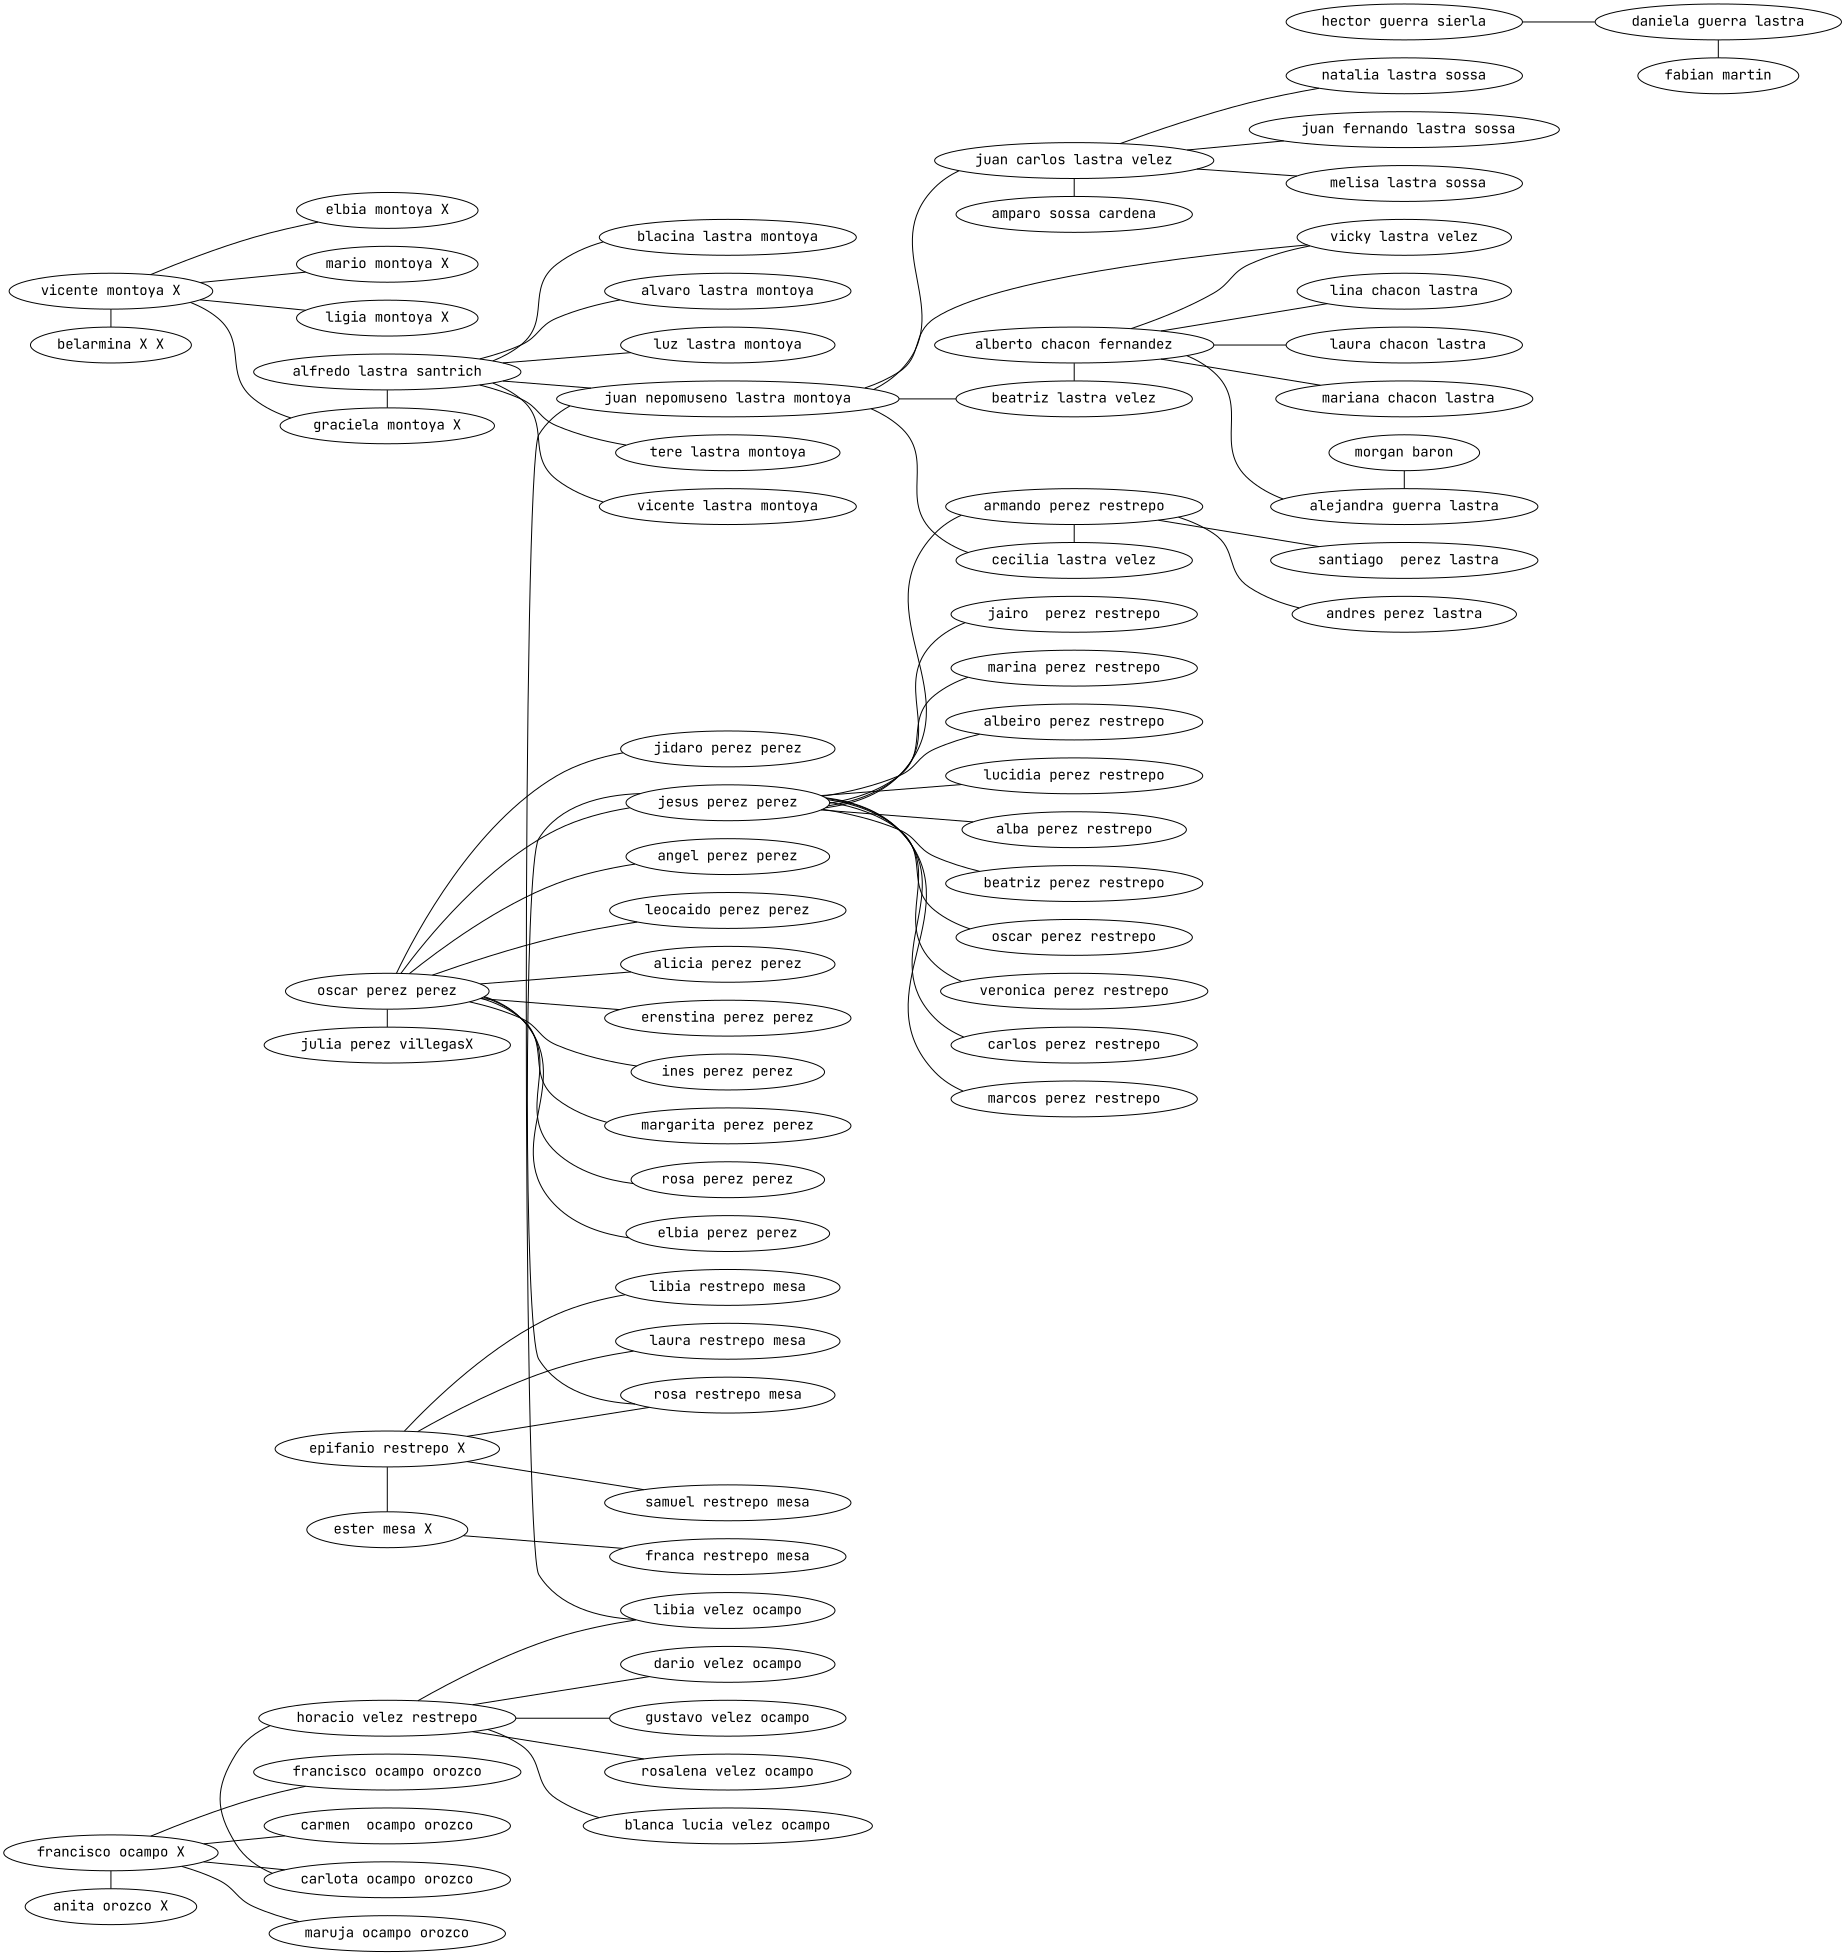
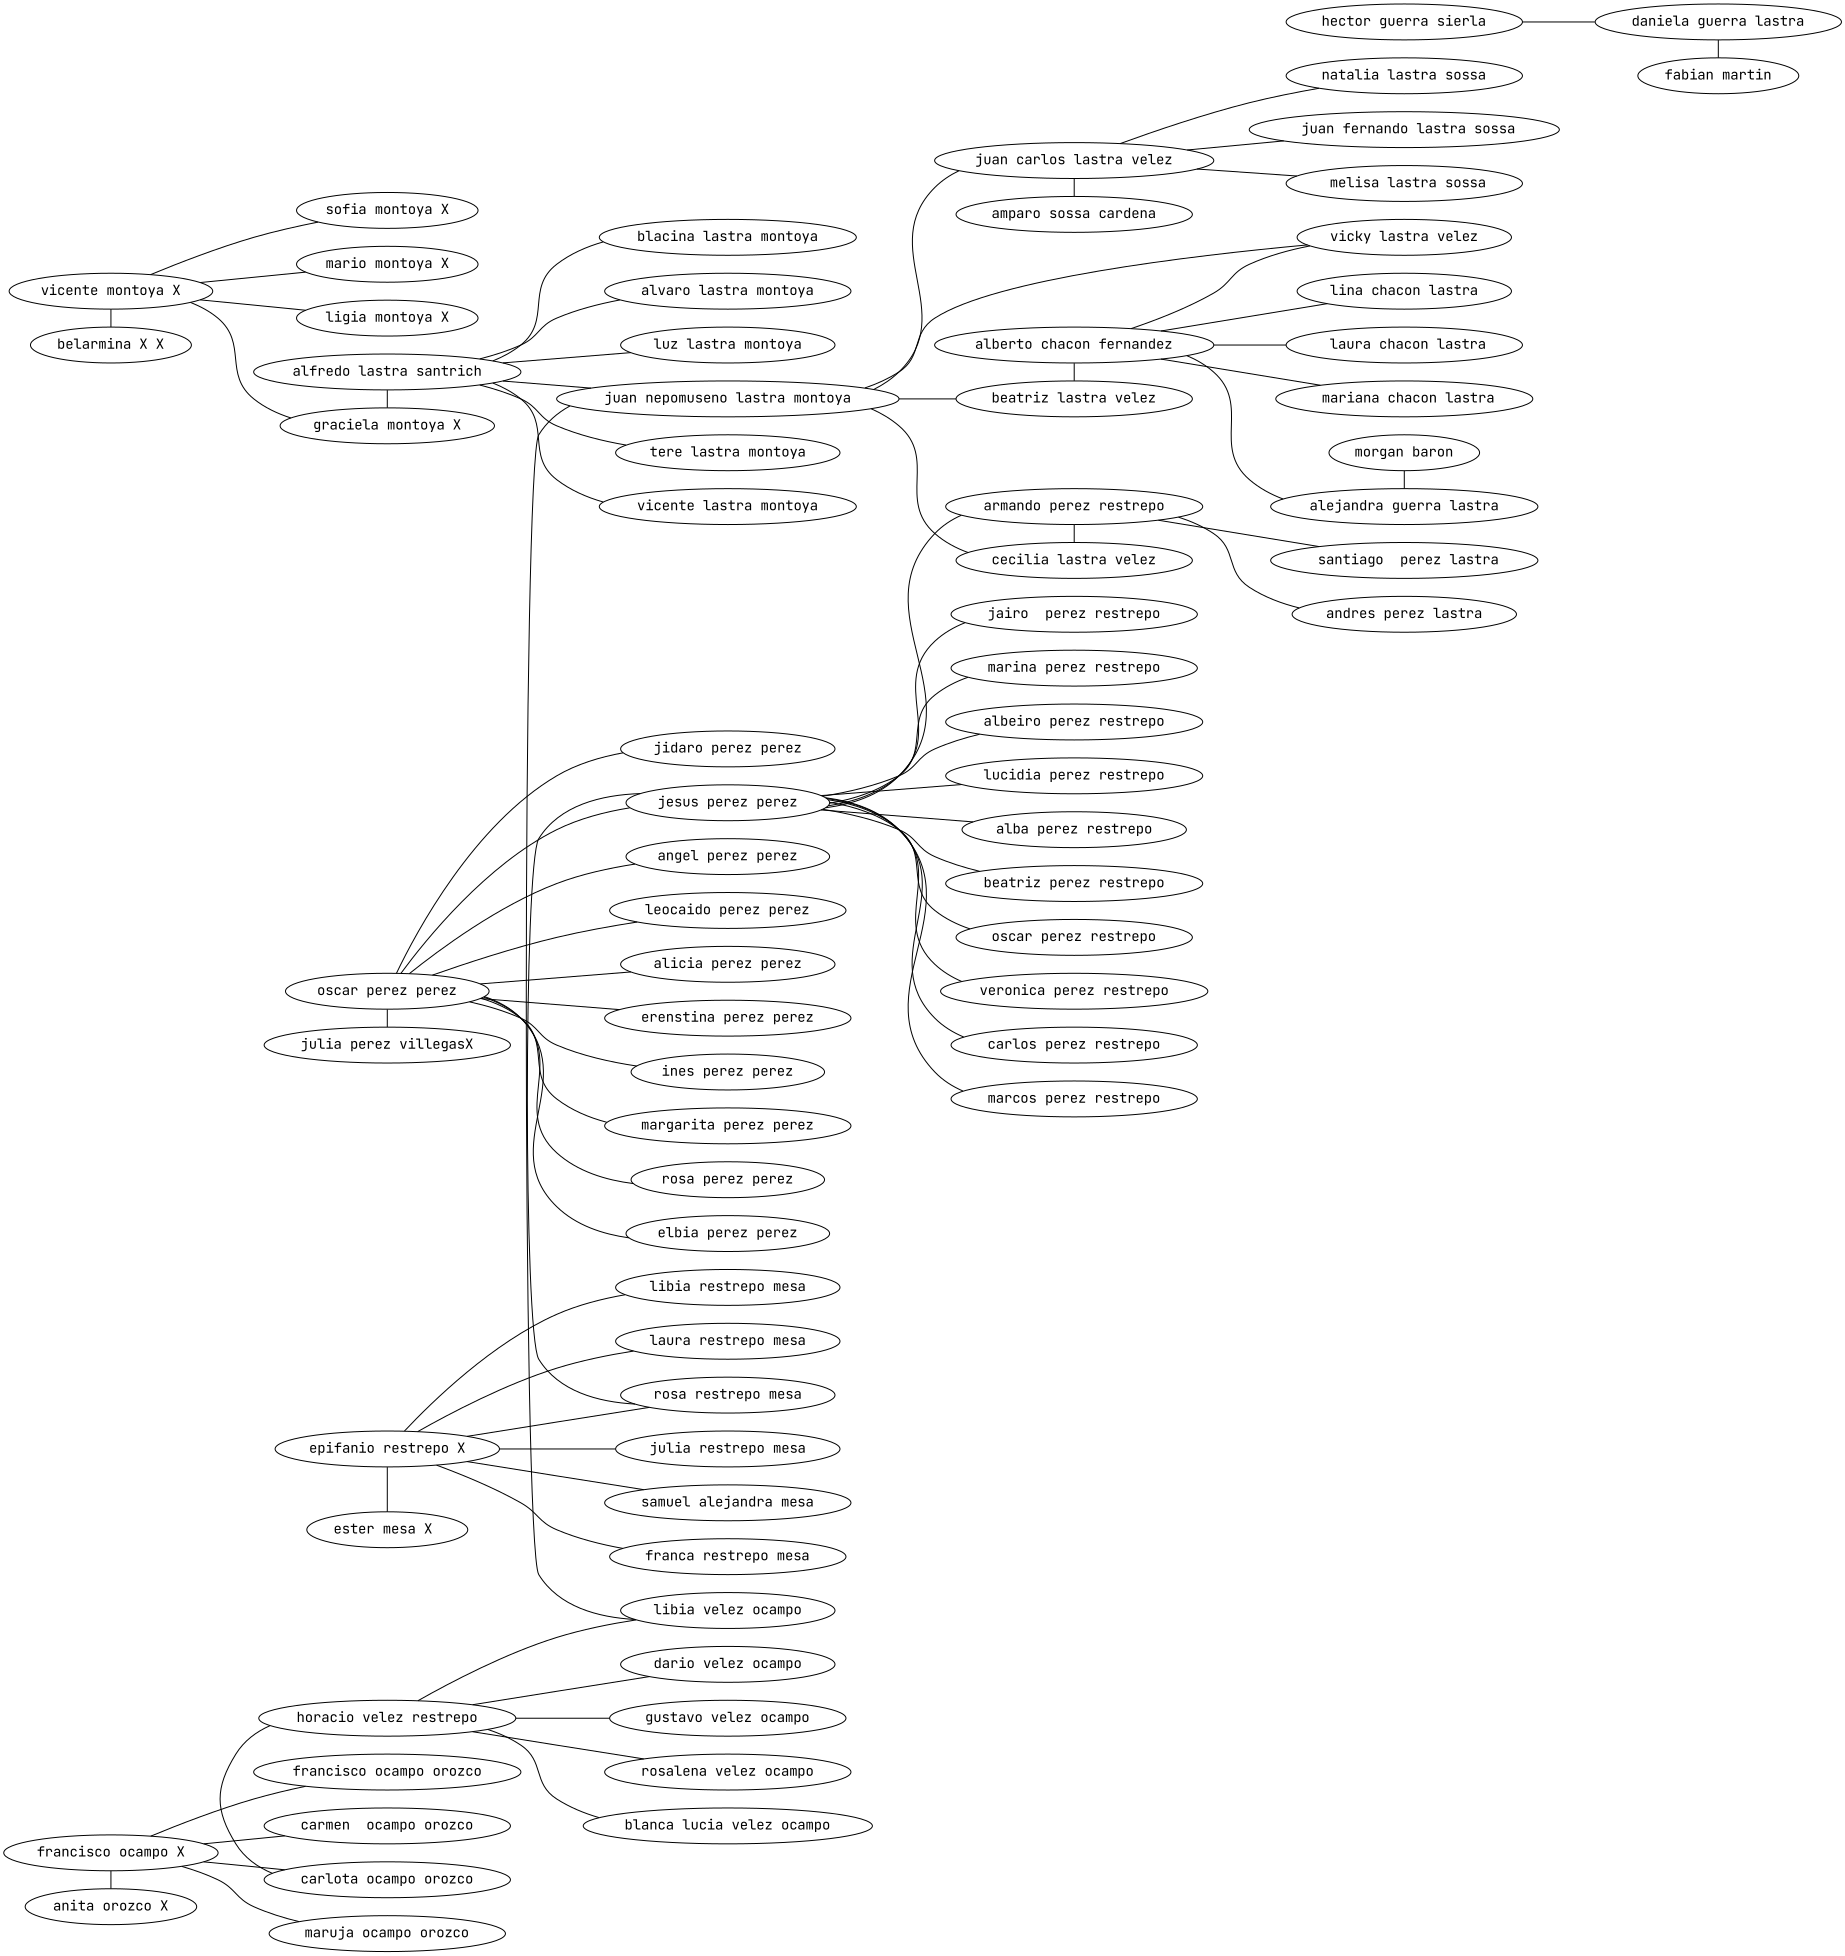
node "elbia montoya X": label "elbia montoya X" -> "sofia montoya X"
node "julia restrepo mesa": added
node "samuel restrepo mesa": label "samuel restrepo mesa" -> "samuel alejandra mesa"
edge "ester mesa X" -- "franca restrepo mesa": now "epifanio restrepo X" -- "franca restrepo mesa"
